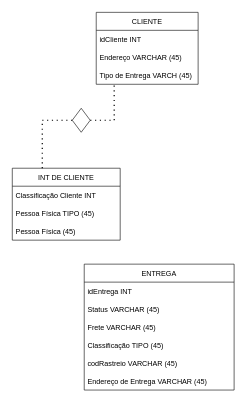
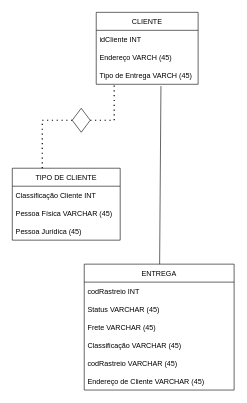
node "Endereço VARCHAR (45)": label "Endereço VARCHAR (45)" -> "Endereço VARCH (45)"
edge "Tipo de Entrega VARCH (45)" -- "ENTREGA": added
node "INT DE CLIENTE": label "INT DE CLIENTE" -> "TIPO DE CLIENTE"
node "Pessoa Física TIPO (45)": label "Pessoa Física TIPO (45)" -> "Pessoa Física VARCHAR (45)"
node "Pessoa Física (45)": label "Pessoa Física (45)" -> "Pessoa Jurídica (45)"
node "idEntrega INT": label "idEntrega INT" -> "codRastreio INT"
node "Classificação TIPO (45)": label "Classificação TIPO (45)" -> "Classificação VARCHAR (45)"
node "Endereço de Entrega VARCHAR (45)": label "Endereço de Entrega VARCHAR (45)" -> "Endereço de Cliente VARCHAR (45)"
